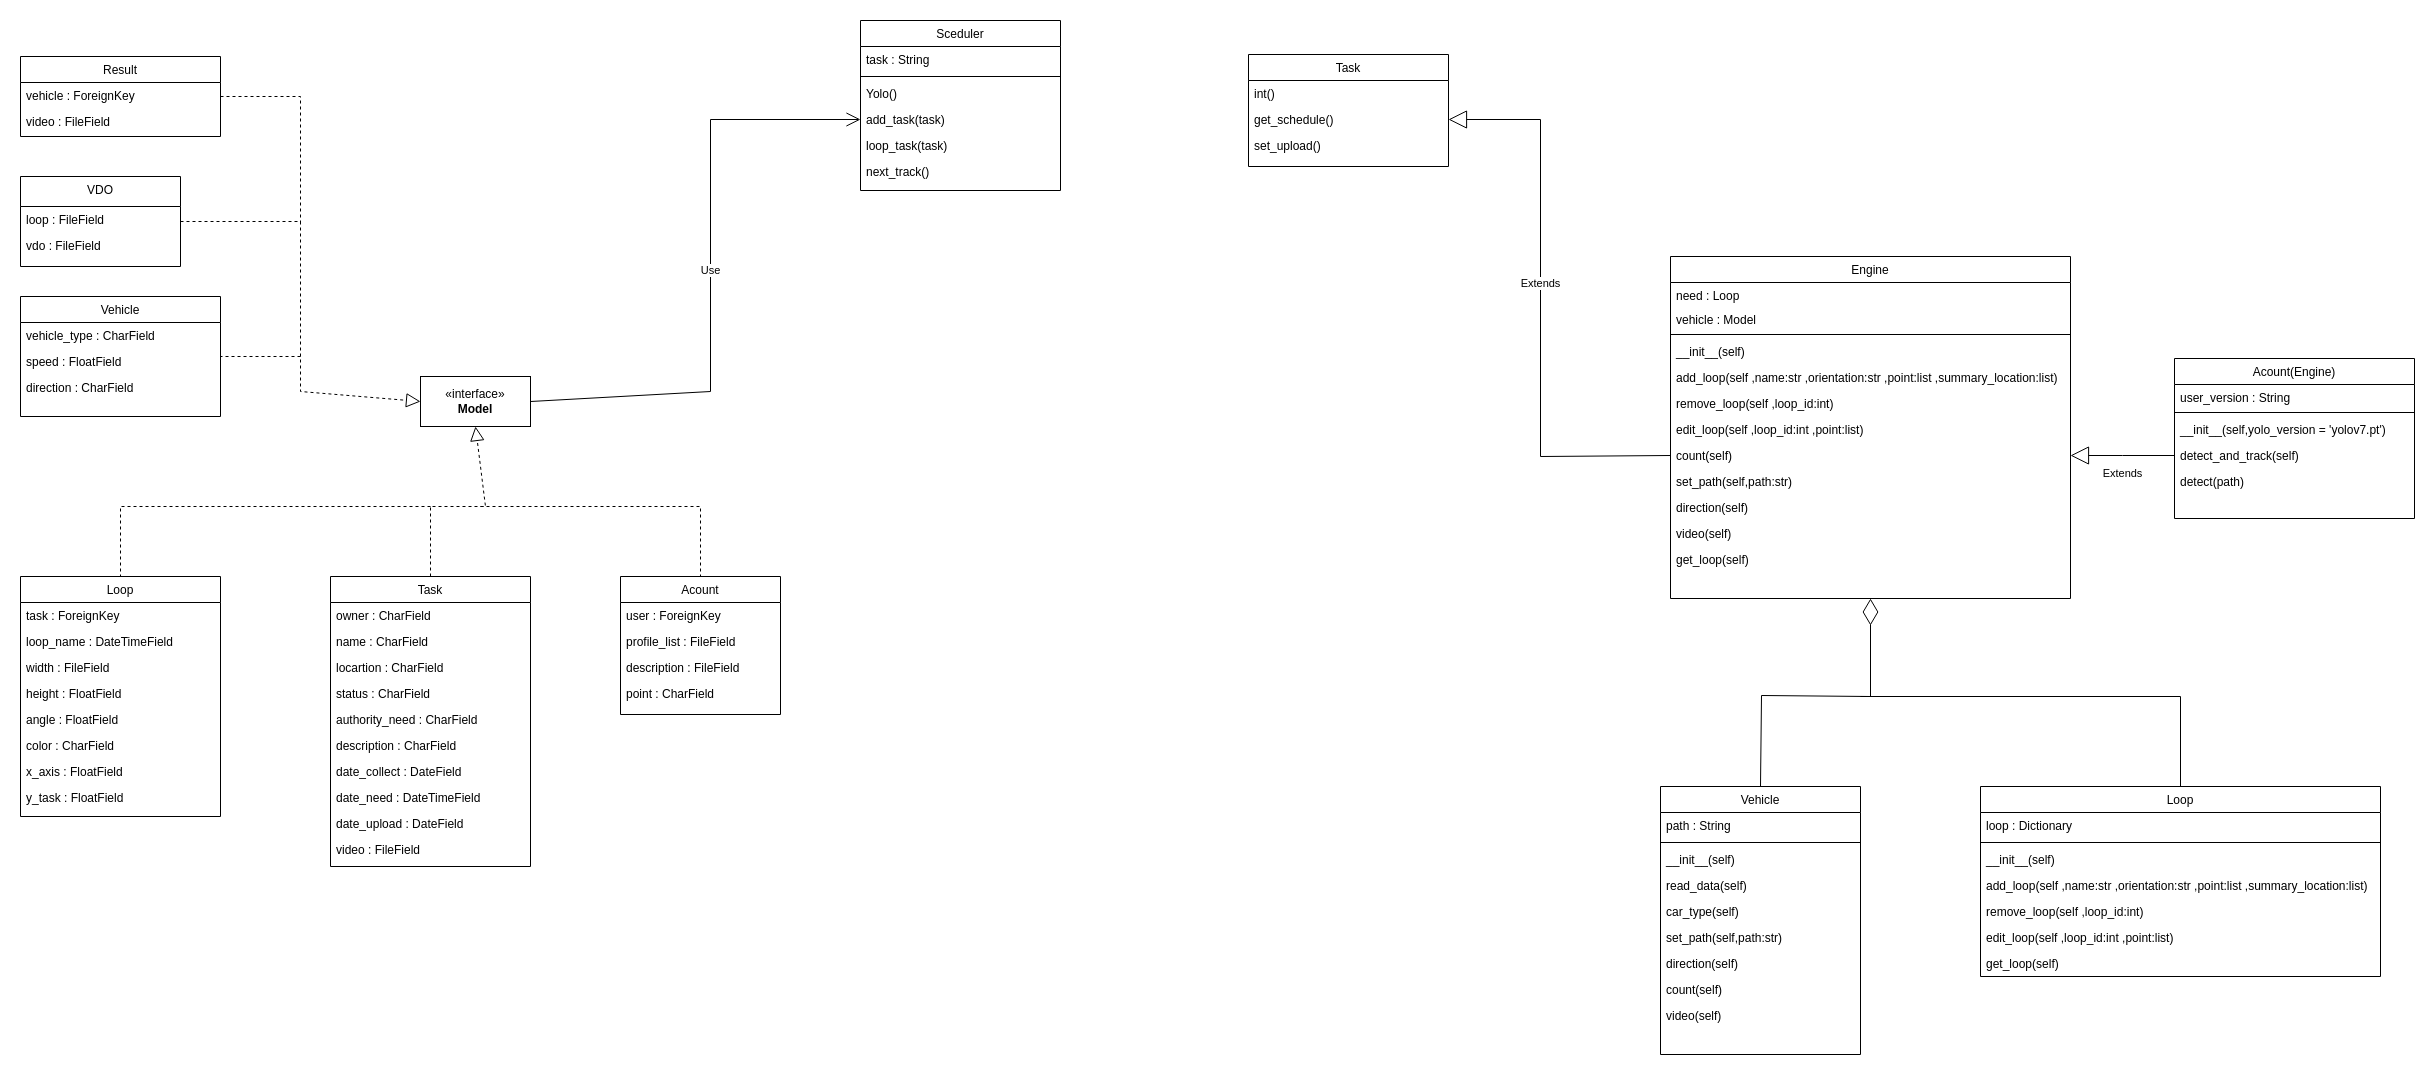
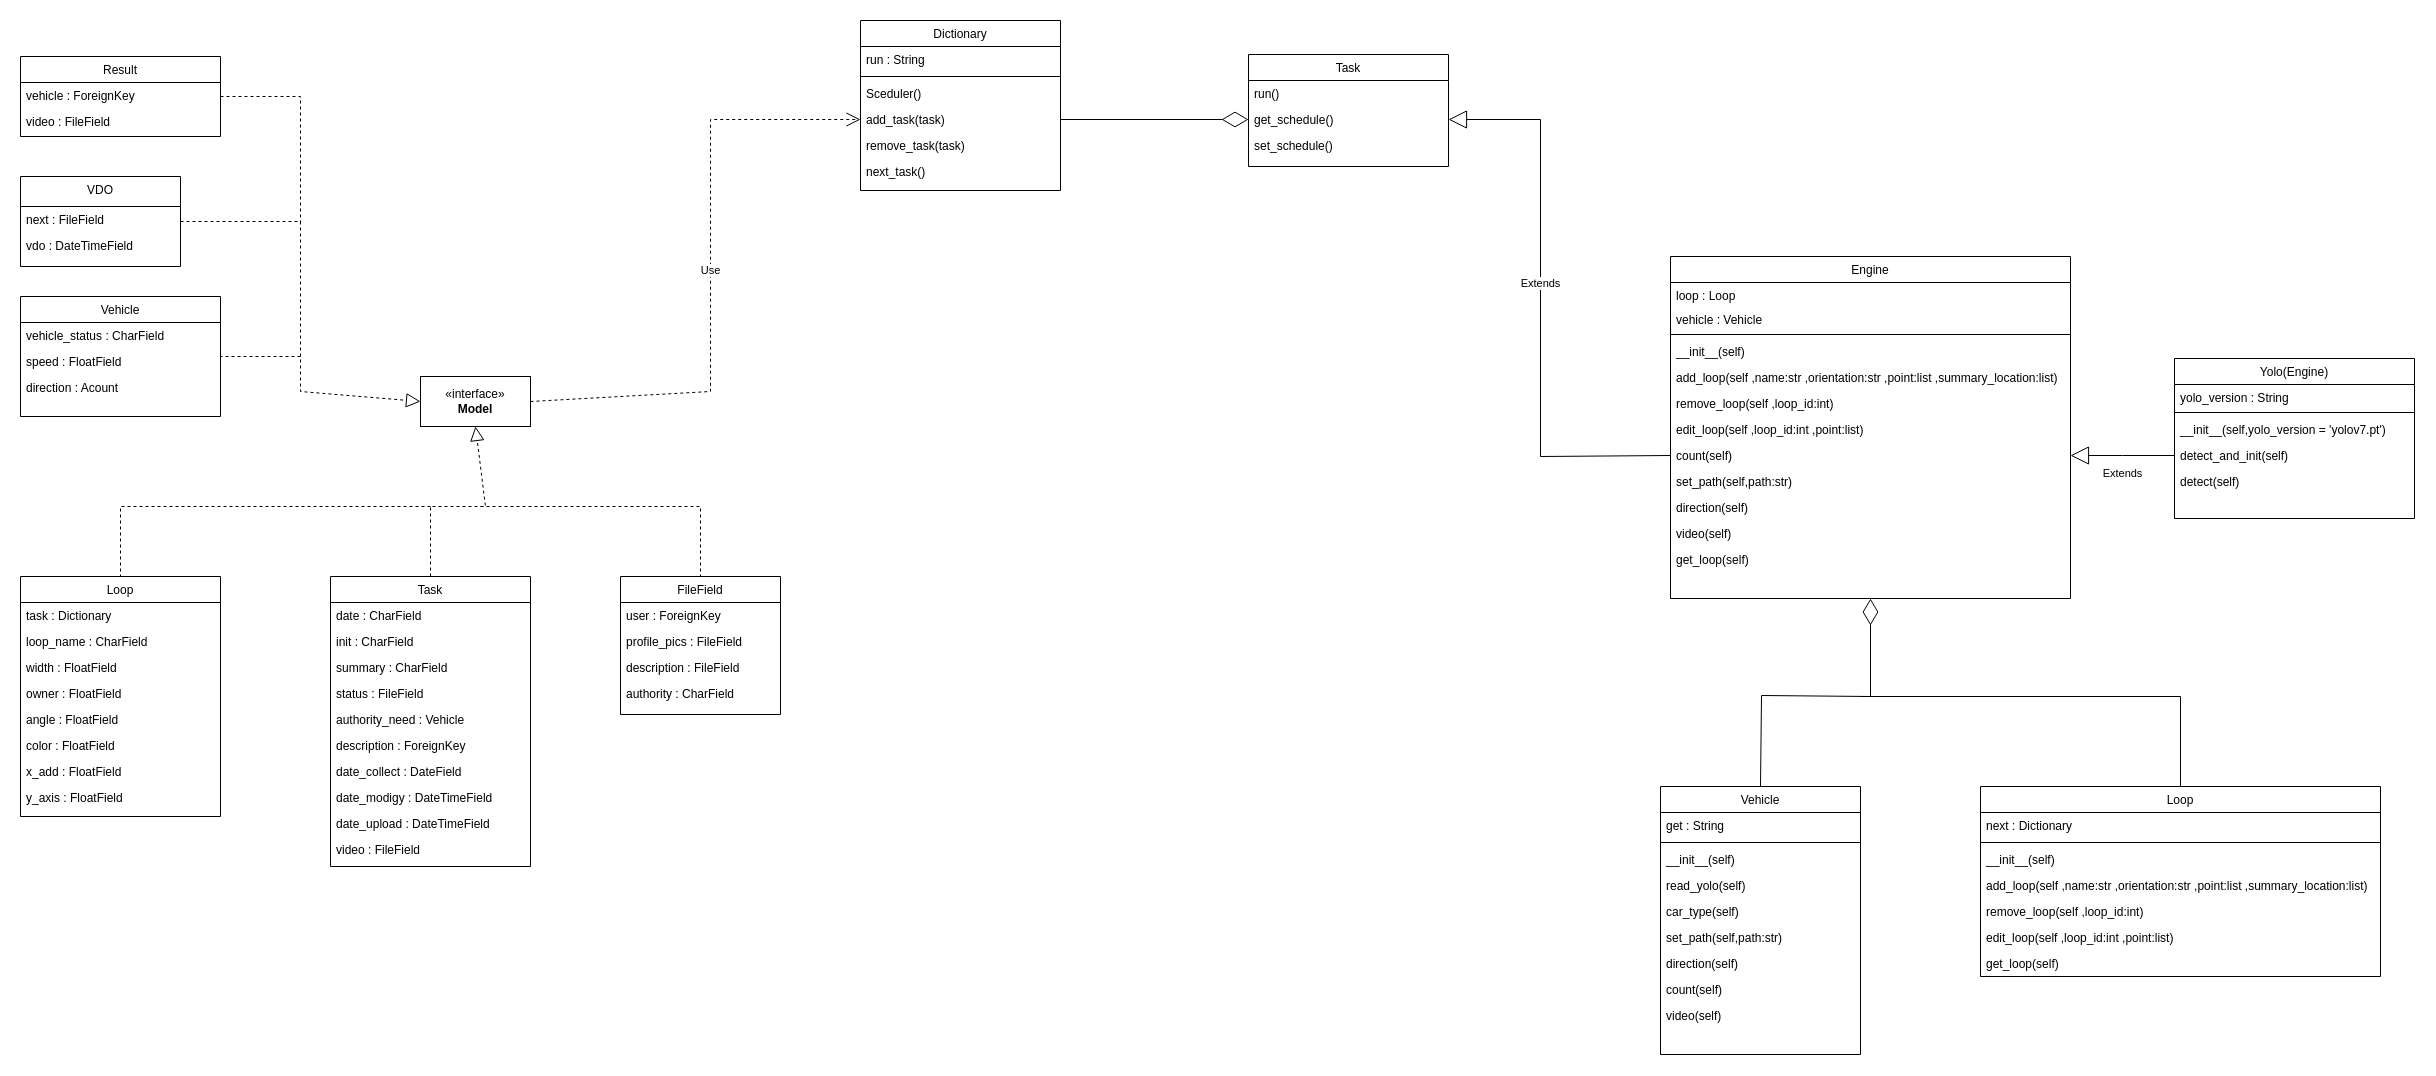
node "Sceduler": label "Sceduler" -> "Dictionary"
node "task : String": label "task : String" -> "run : String"
node "Yolo()": label "Yolo()" -> "Sceduler()"
node "int()": label "int()" -> "run()"
edge "add_task(task)" -> "get_schedule()": added
node "loop_task(task)": label "loop_task(task)" -> "remove_task(task)"
node "set_upload()": label "set_upload()" -> "set_schedule()"
node "next_track()": label "next_track()" -> "next_task()"
node "loop : FileField": label "loop : FileField" -> "next : FileField"
node "vdo : FileField": label "vdo : FileField" -> "vdo : DateTimeField"
node "need : Loop": label "need : Loop" -> "loop : Loop"
node "vehicle : Model": label "vehicle : Model" -> "vehicle : Vehicle"
node "vehicle_type : CharField": label "vehicle_type : CharField" -> "vehicle_status : CharField"
node "Acount(Engine)": label "Acount(Engine)" -> "Yolo(Engine)"
node "direction : CharField": label "direction : CharField" -> "direction : Acount"
edge "«interface» Model" -> "add_task(task)": style solid -> dashed
node "user_version : String": label "user_version : String" -> "yolo_version : String"
node "detect_and_track(self)": label "detect_and_track(self)" -> "detect_and_init(self)"
node "detect(path)": label "detect(path)" -> "detect(self)"
node "Acount": label "Acount" -> "FileField"
node "task : ForeignKey": label "task : ForeignKey" -> "task : Dictionary"
node "owner : CharField": label "owner : CharField" -> "date : CharField"
node "loop_name : DateTimeField": label "loop_name : DateTimeField" -> "loop_name : CharField"
node "name : CharField": label "name : CharField" -> "init : CharField"
node "profile_list : FileField": label "profile_list : FileField" -> "profile_pics : FileField"
node "width : FileField": label "width : FileField" -> "width : FloatField"
node "locartion : CharField": label "locartion : CharField" -> "summary : CharField"
node "height : FloatField": label "height : FloatField" -> "owner : FloatField"
node "status : CharField": label "status : CharField" -> "status : FileField"
node "point : CharField": label "point : CharField" -> "authority : CharField"
node "authority_need : CharField": label "authority_need : CharField" -> "authority_need : Vehicle"
node "color : CharField": label "color : CharField" -> "color : FloatField"
node "description : CharField": label "description : CharField" -> "description : ForeignKey"
node "x_axis : FloatField": label "x_axis : FloatField" -> "x_add : FloatField"
node "y_task : FloatField": label "y_task : FloatField" -> "y_axis : FloatField"
node "date_need : DateTimeField": label "date_need : DateTimeField" -> "date_modigy : DateTimeField"
node "date_upload : DateField": label "date_upload : DateField" -> "date_upload : DateTimeField"
node "path : String": label "path : String" -> "get : String"
node "loop : Dictionary": label "loop : Dictionary" -> "next : Dictionary"
node "read_data(self)": label "read_data(self)" -> "read_yolo(self)"
